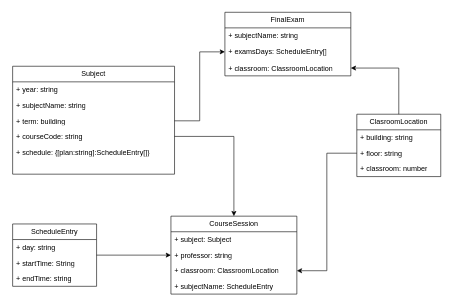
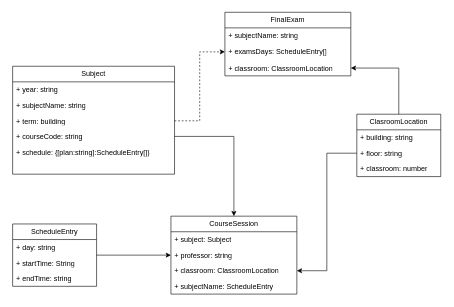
edge "+ term: building" -> "+ examsDays: ScheduleEntry[]": style solid -> dashed
